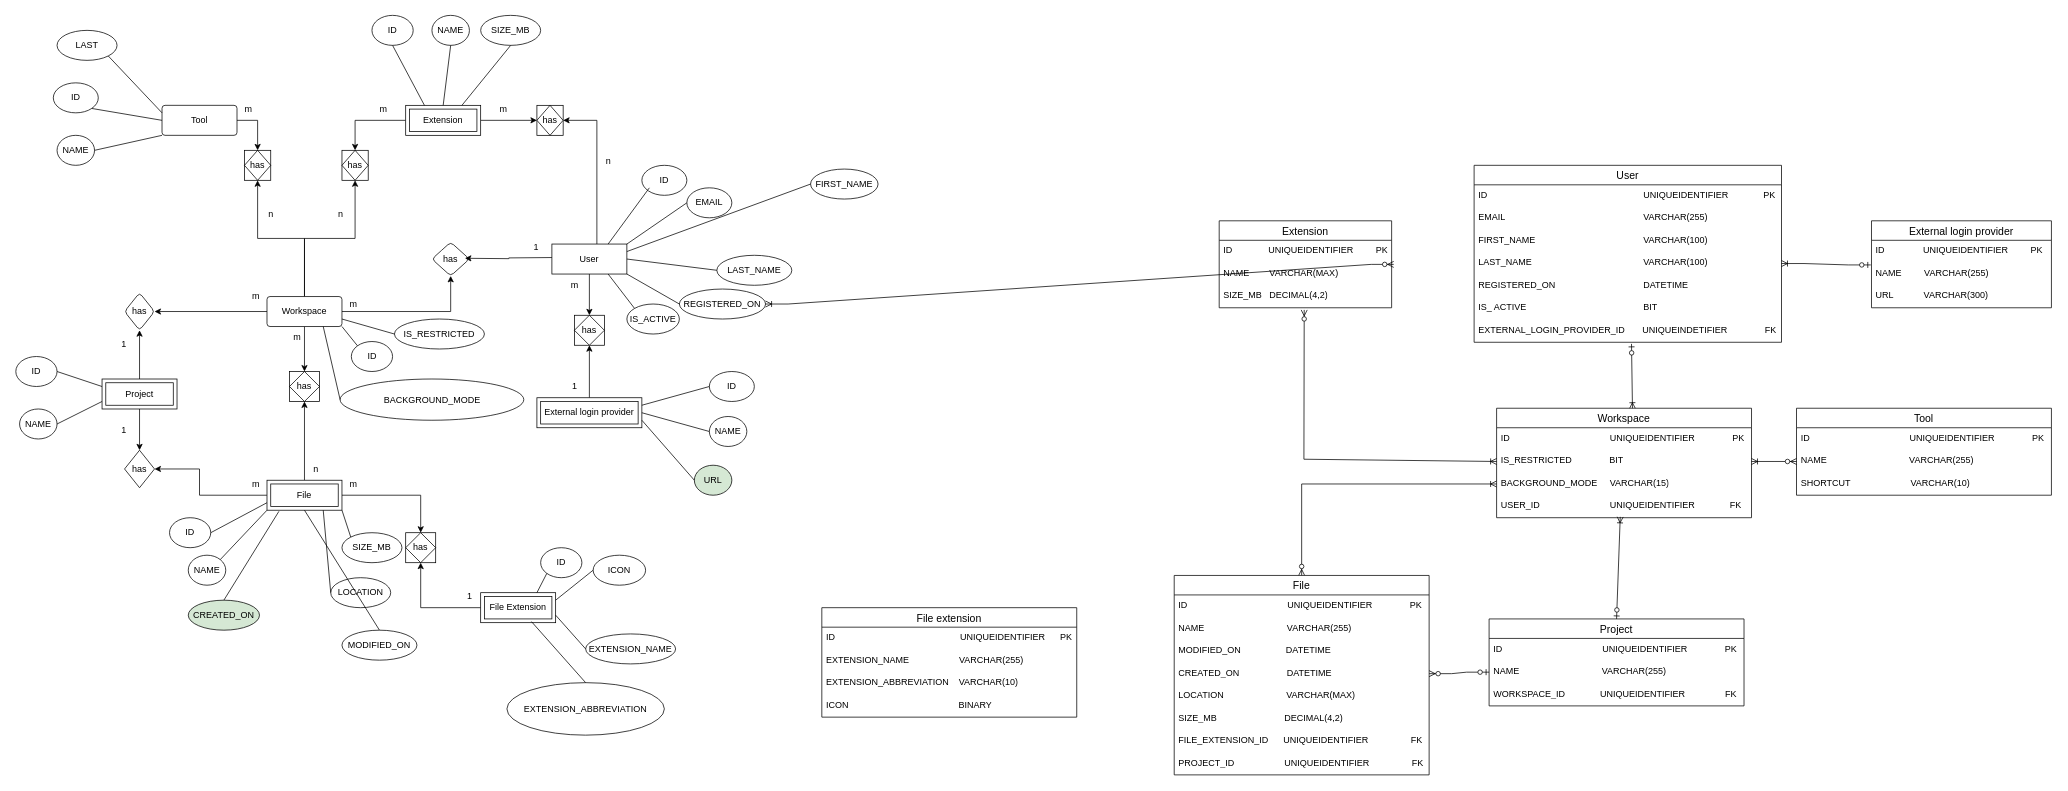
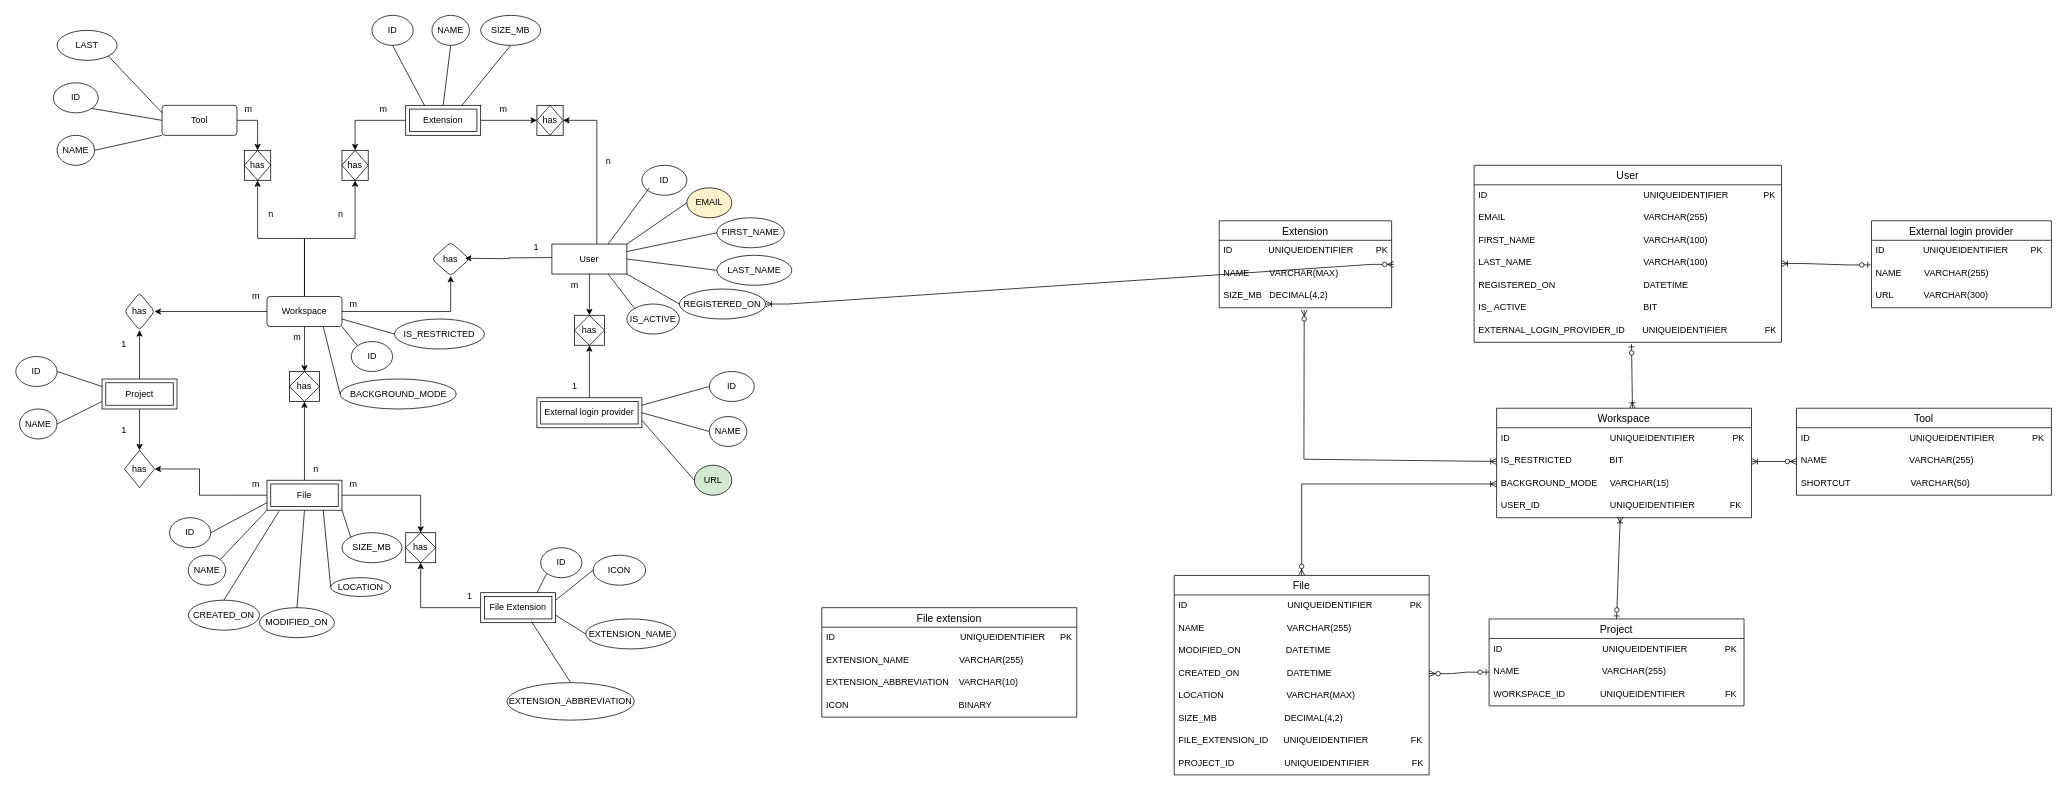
node "FIRST_NAME": moved (844, 184) -> (750, 233)
node "EMAIL": fillcolor #ffffff -> #fff2cc
node "EXTERNAL_LOGIN_PROVIDER_ID UNIQUEINDETIFIER FK": label "EXTERNAL_LOGIN_PROVIDER_ID UNIQUEINDETIFIER FK" -> "EXTERNAL_LOGIN_PROVIDER_ID UNIQUEIDENTIFIER FK"
node "BACKGROUND_MODE": size 184x41 -> 116x30
node "SHORTCUT VARCHAR(10)": label "SHORTCUT VARCHAR(10)" -> "SHORTCUT VARCHAR(50)"
node "LOCATION": size 60x30 -> 60x19
node "CREATED_ON": fillcolor #d5e8d4 -> #ffffff
node "MODIFIED_ON": moved (379, 645) -> (297, 623)
node "EXTENSION_NAME": moved (630, 649) -> (630, 634)
node "EXTENSION_ABBREVIATION": size 158x53 -> 128x38
